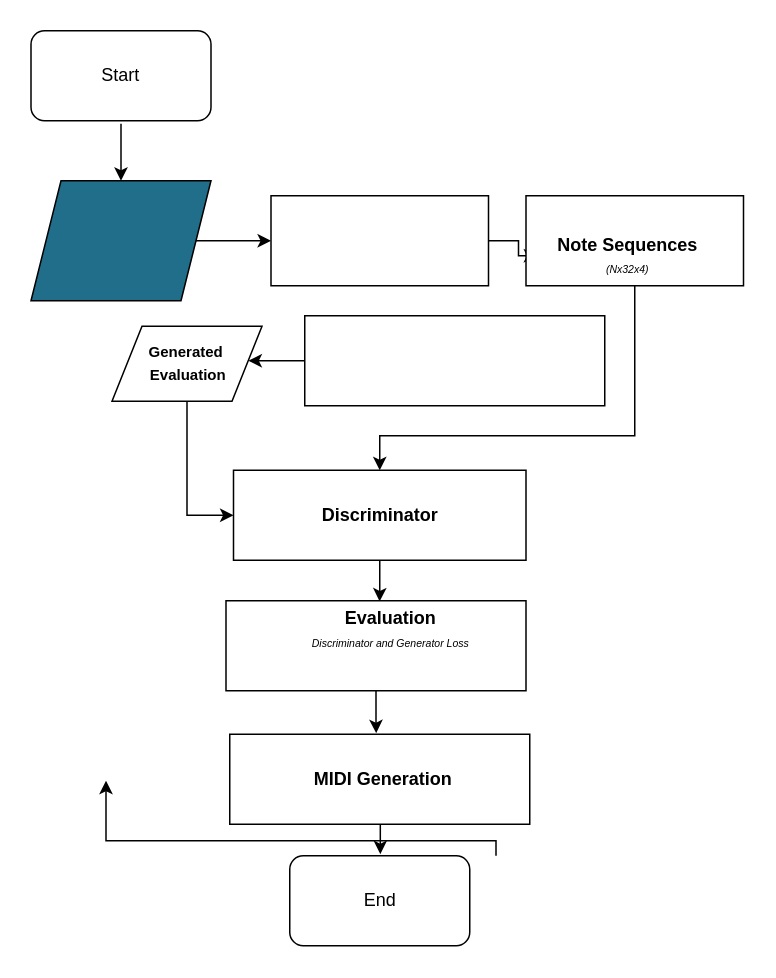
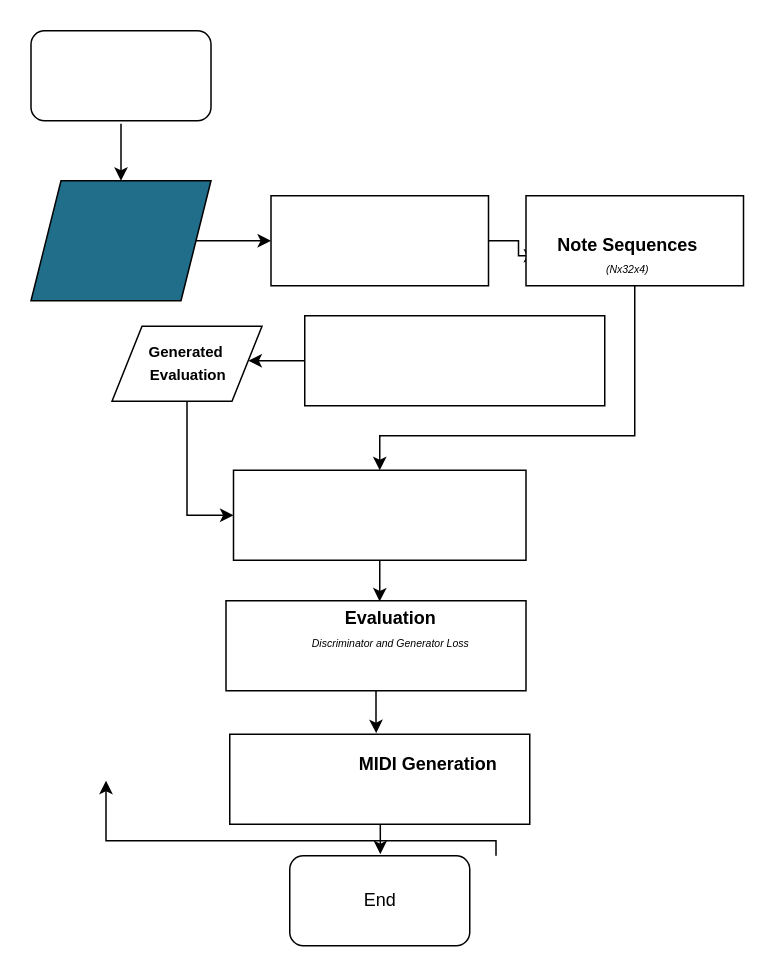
node "Start": removed
node "Discriminator": removed
node "MIDI Generation": moved (383, 779) -> (428, 764)
